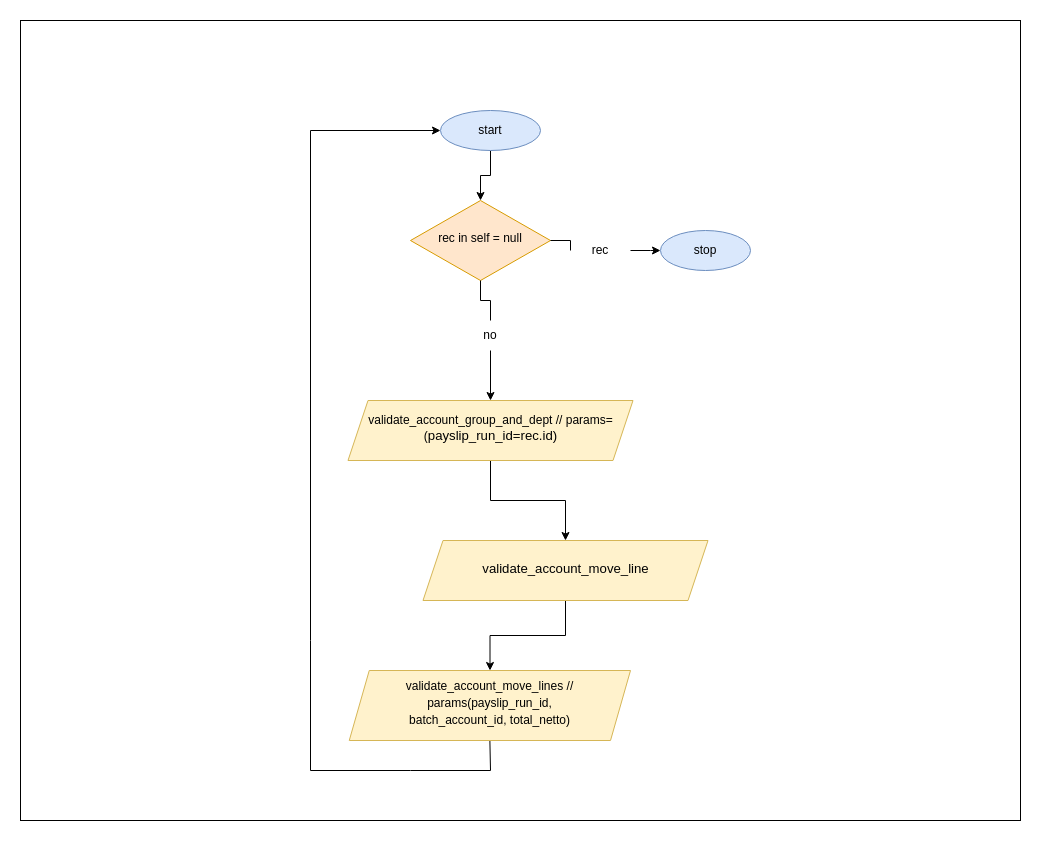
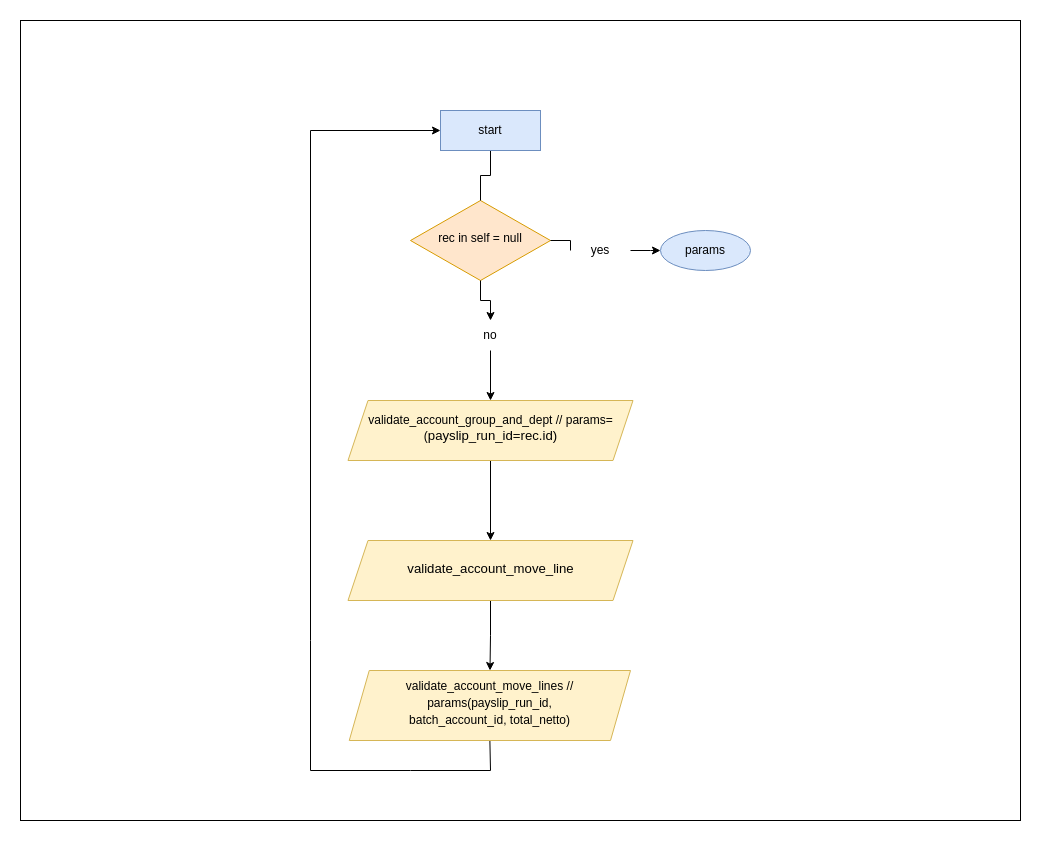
node "start": shape ellipse -> rectangle
edge "start" -> "rec in self = null": arrowhead classic -> none
node "rec": label "rec" -> "yes"
node "stop": label "stop" -> "params"
edge "rec in self = null" -- "no": arrowhead none -> classic
node "validate_account_move_line": moved (566, 571) -> (491, 571)
